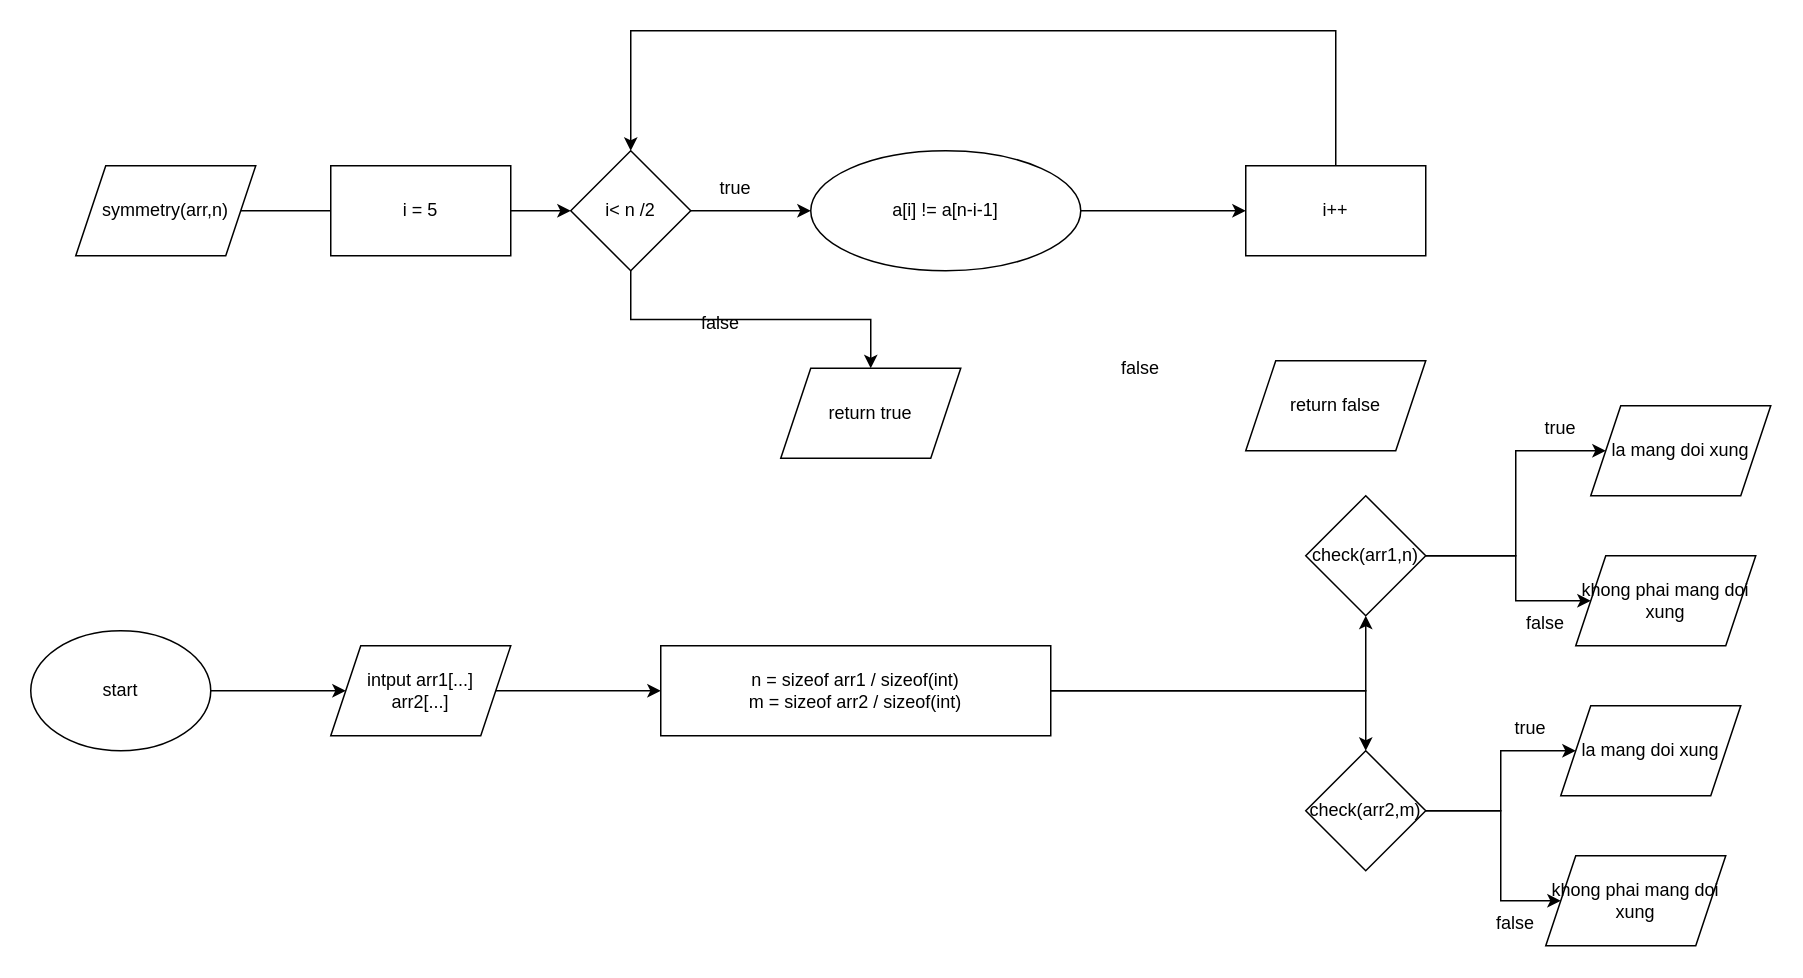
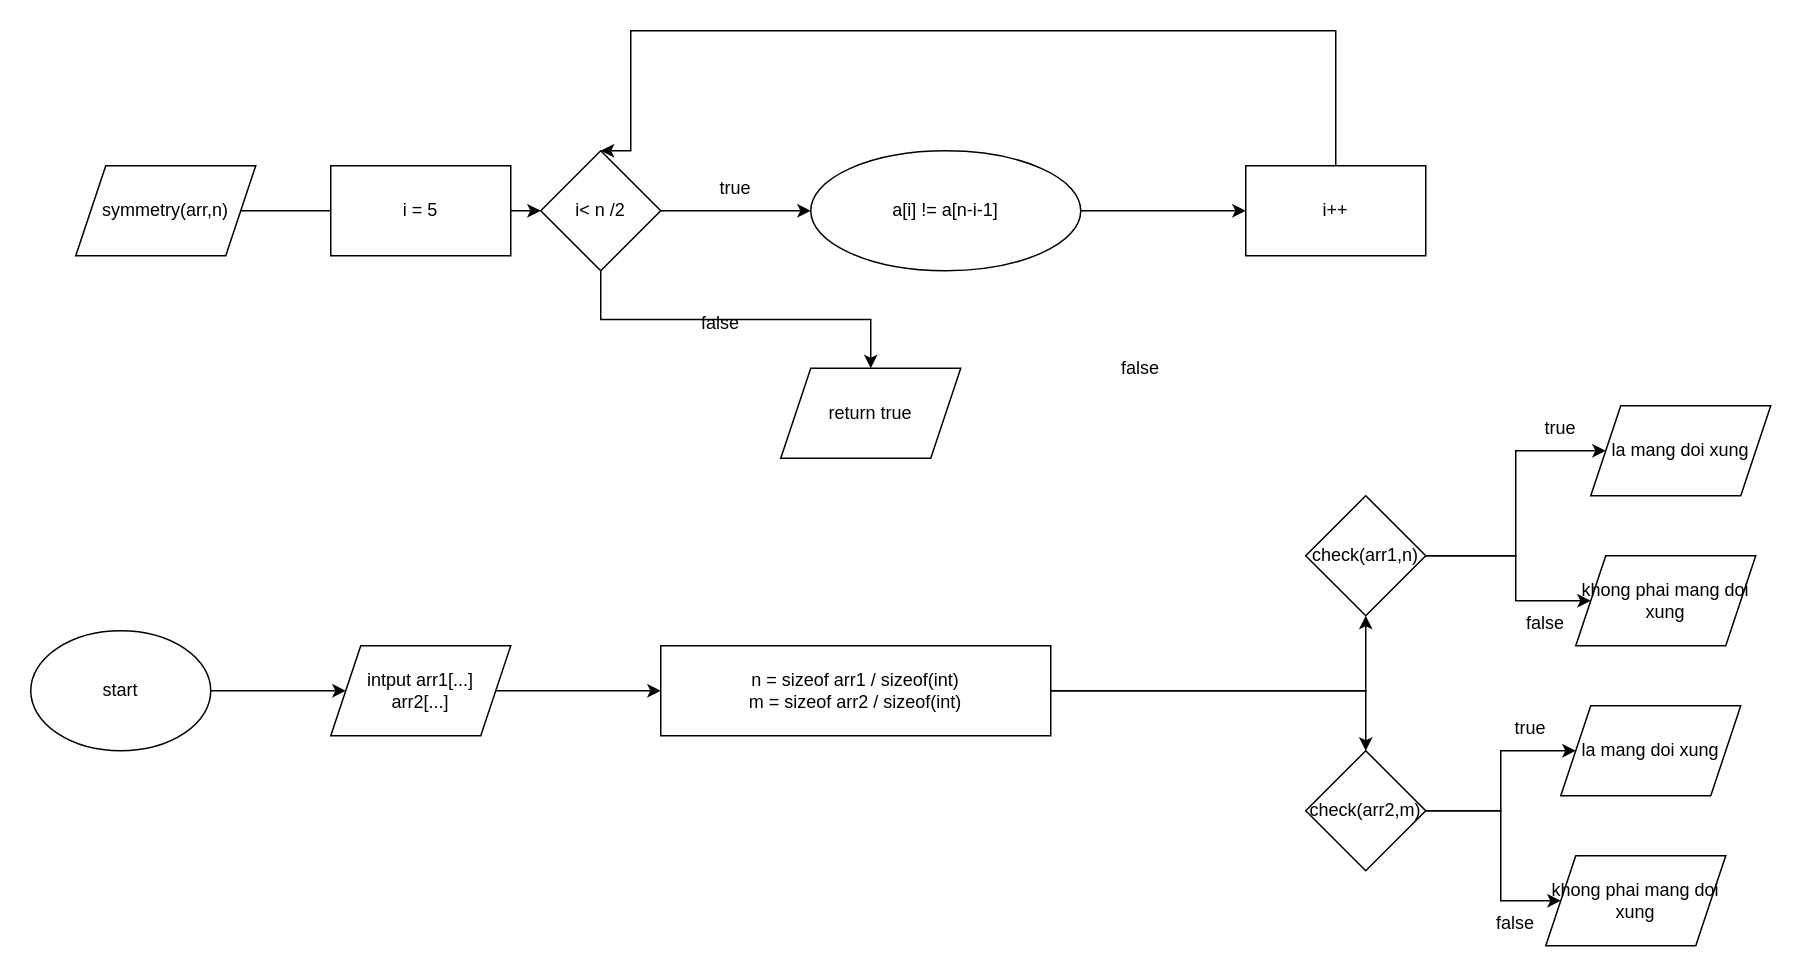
node "i< n /2": moved (631, 211) -> (601, 211)
node "return false": removed
